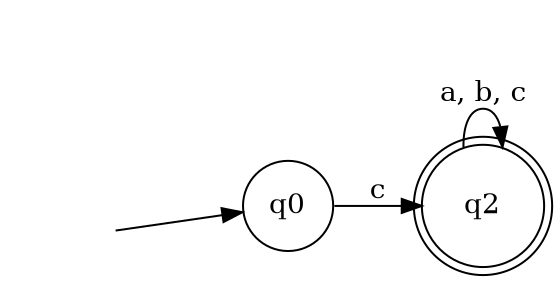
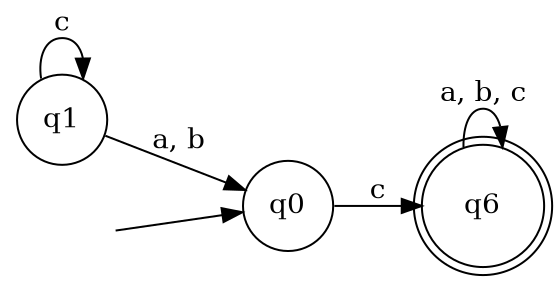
node "q1": added
node "q2": label "q2" -> "q6"
